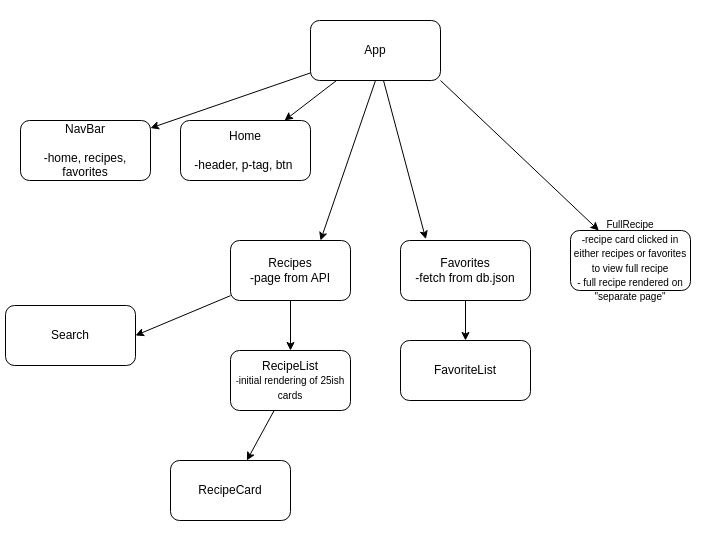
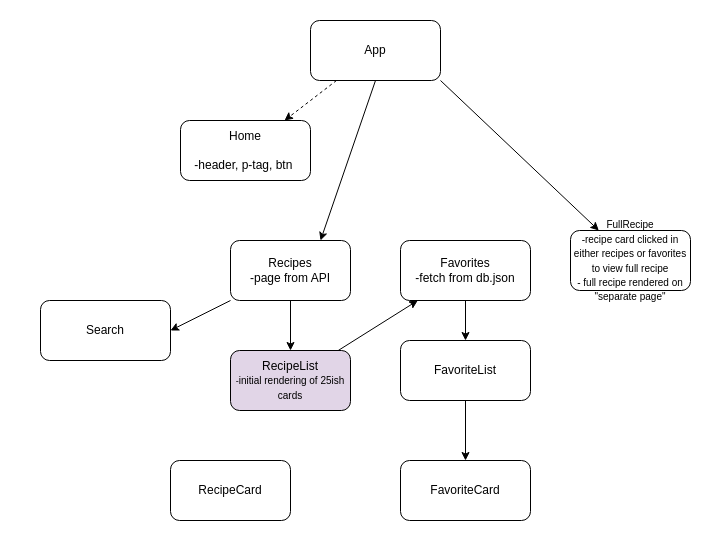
edge "App" -> "NavBar -home, recipes, favorites": removed
edge "App" -> "Home -header, p-tag, btn": style solid -> dashed
node "NavBar -home, recipes, favorites": removed
edge "App" -> "Favorites -fetch from db.json": removed
node "Search": moved (71, 336) -> (106, 331)
node "RecipeList -initial rendering of 25ish cards": fillcolor #ffffff -> #e1d5e7
edge "FavoriteList" -> "FavoriteCard": added
edge "RecipeList -initial rendering of 25ish cards" -> "RecipeCard": now "RecipeList -initial rendering of 25ish cards" -> "Favorites -fetch from db.json"
node "FavoriteCard": added
